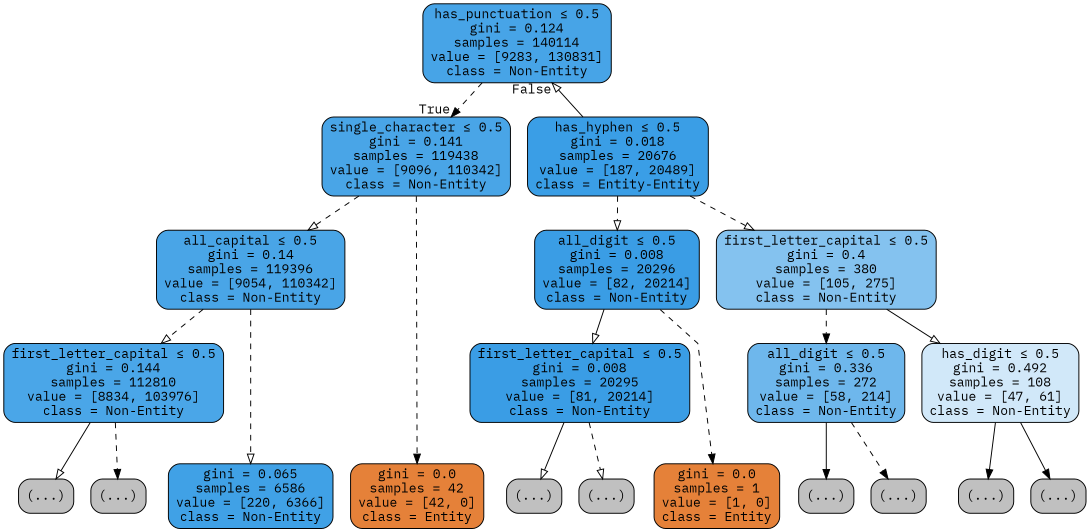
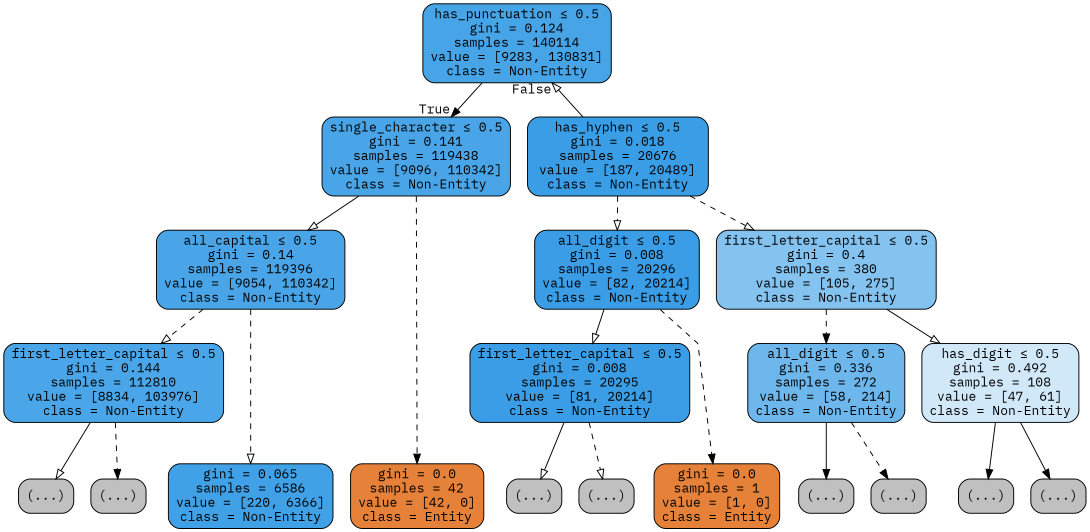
edge "has_punctuation ≤ 0.5" -> "single_character ≤ 0.5": style dashed -> solid
node "has_hyphen ≤ 0.5": text "class = Entity-Entity" -> "class = Non-Entity"
edge "single_character ≤ 0.5" -> "all_capital ≤ 0.5": style dashed -> solid
